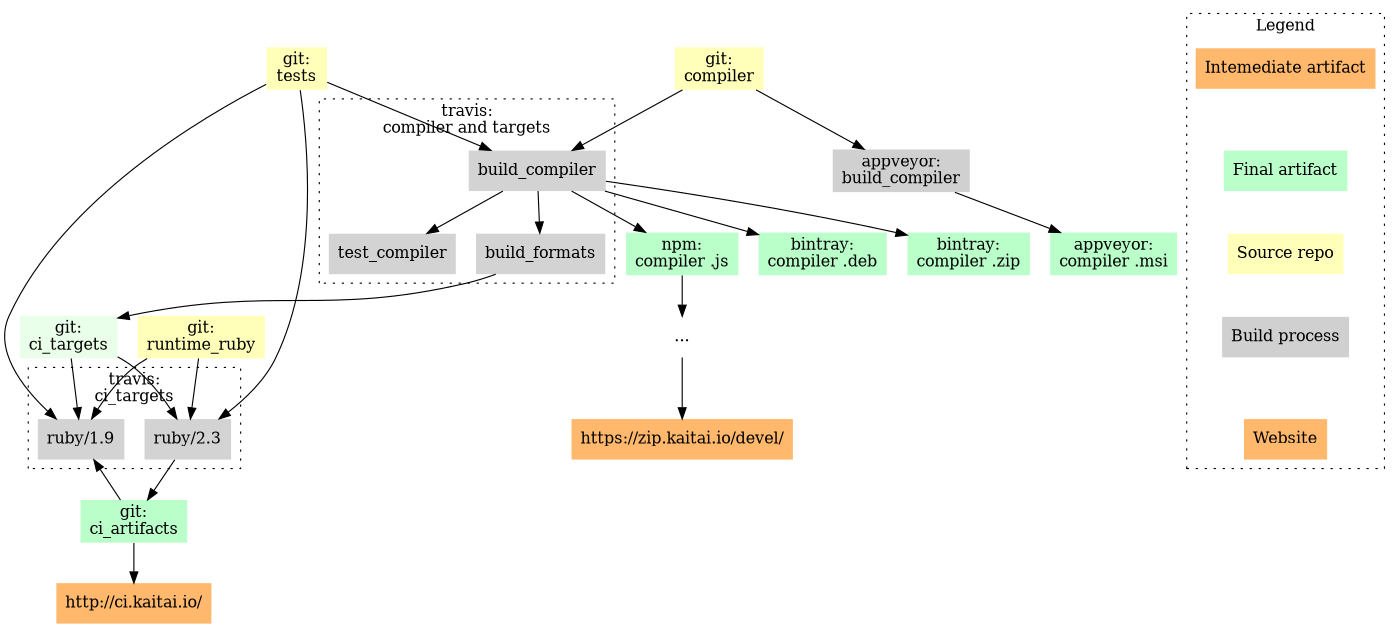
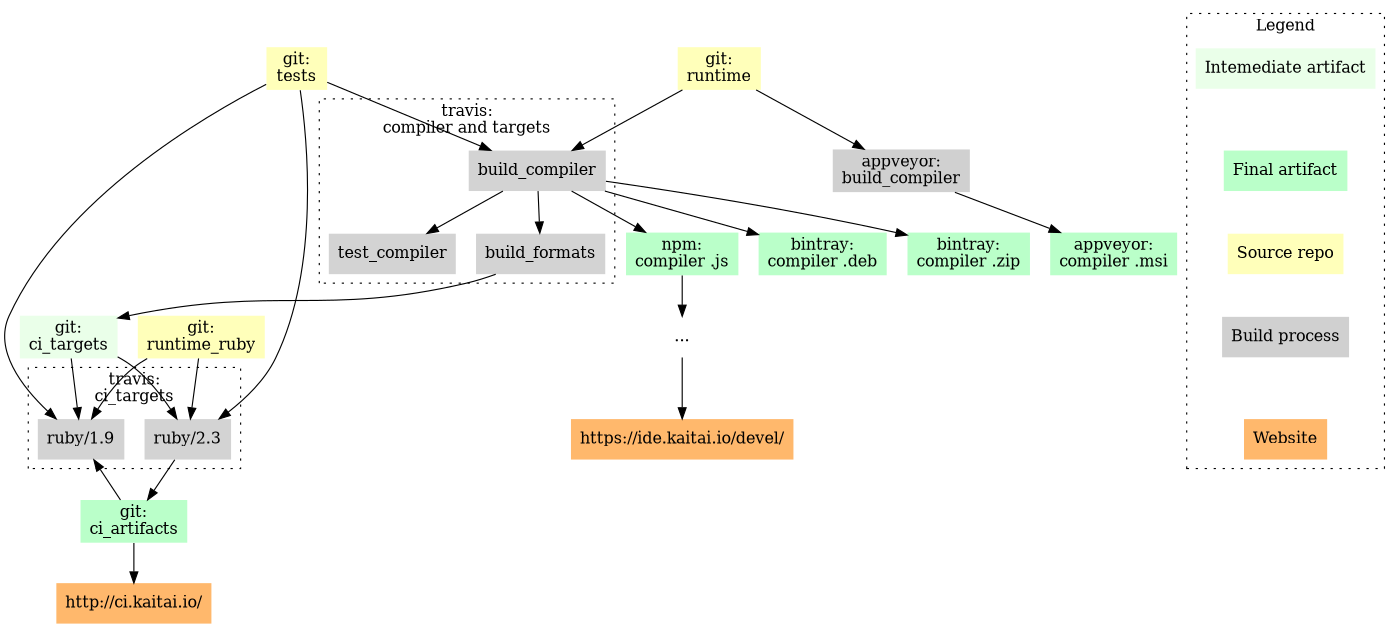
node "git: compiler": label "git: compiler" -> "git: runtime"
node "Intemediate artifact": fillcolor #ffb86c -> #eaffe9
node "https://zip.kaitai.io/devel/": label "https://zip.kaitai.io/devel/" -> "https://ide.kaitai.io/devel/"
